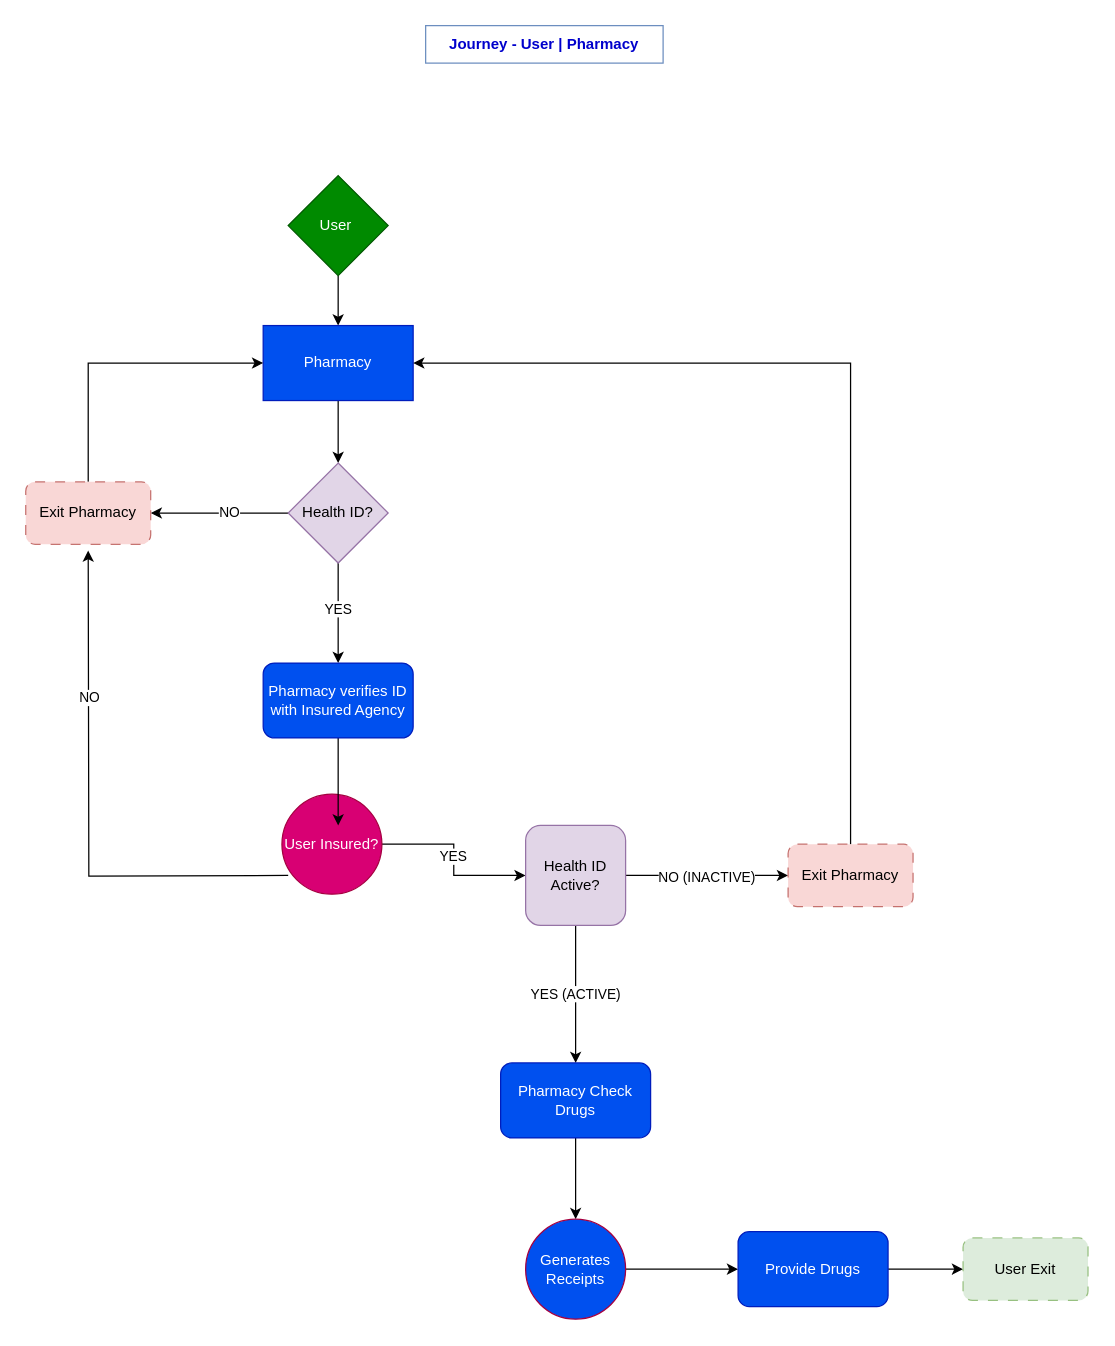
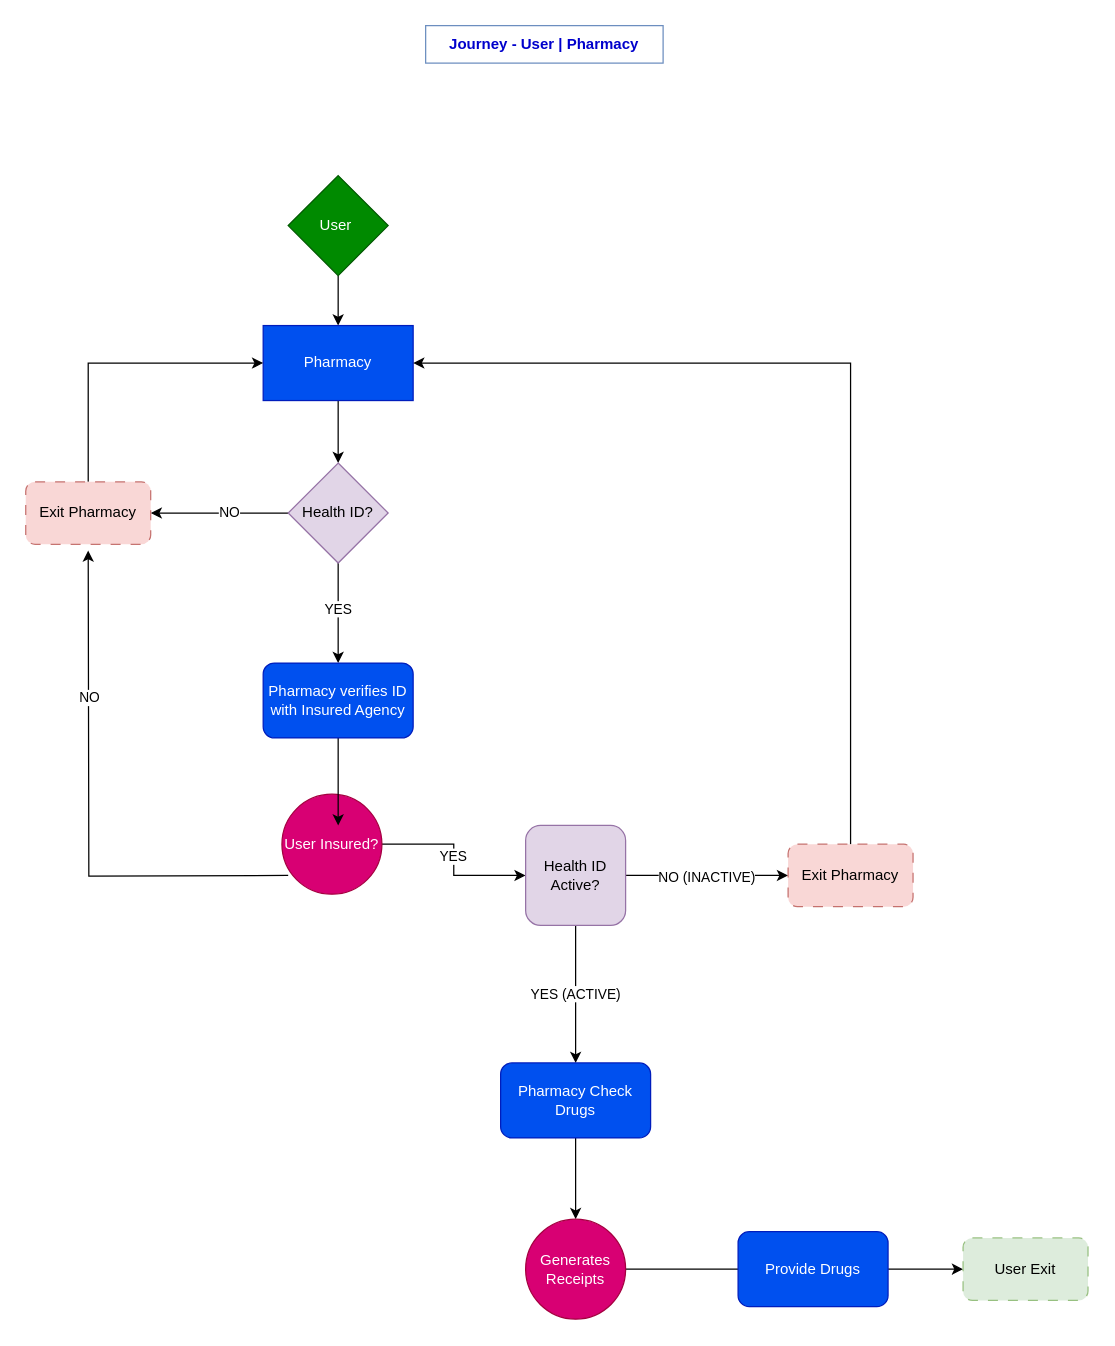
node "Generates Receipts": fillcolor #0050ef -> #d80073
edge "Generates Receipts" -> "Provide Drugs": arrowhead classic -> none
